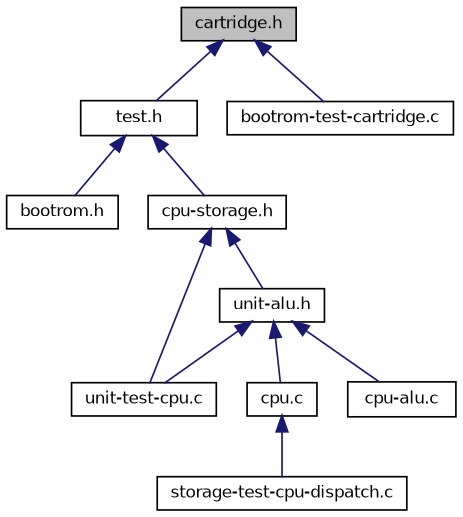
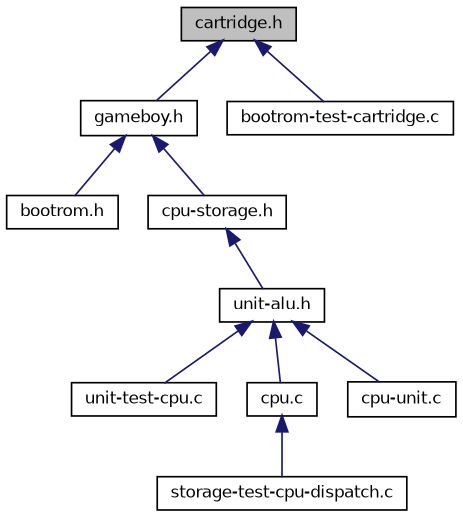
node "test.h": label "test.h" -> "gameboy.h"
edge "unit-test-cpu.c" -> "cpu-storage.h": removed
node "cpu-alu.c": label "cpu-alu.c" -> "cpu-unit.c"
